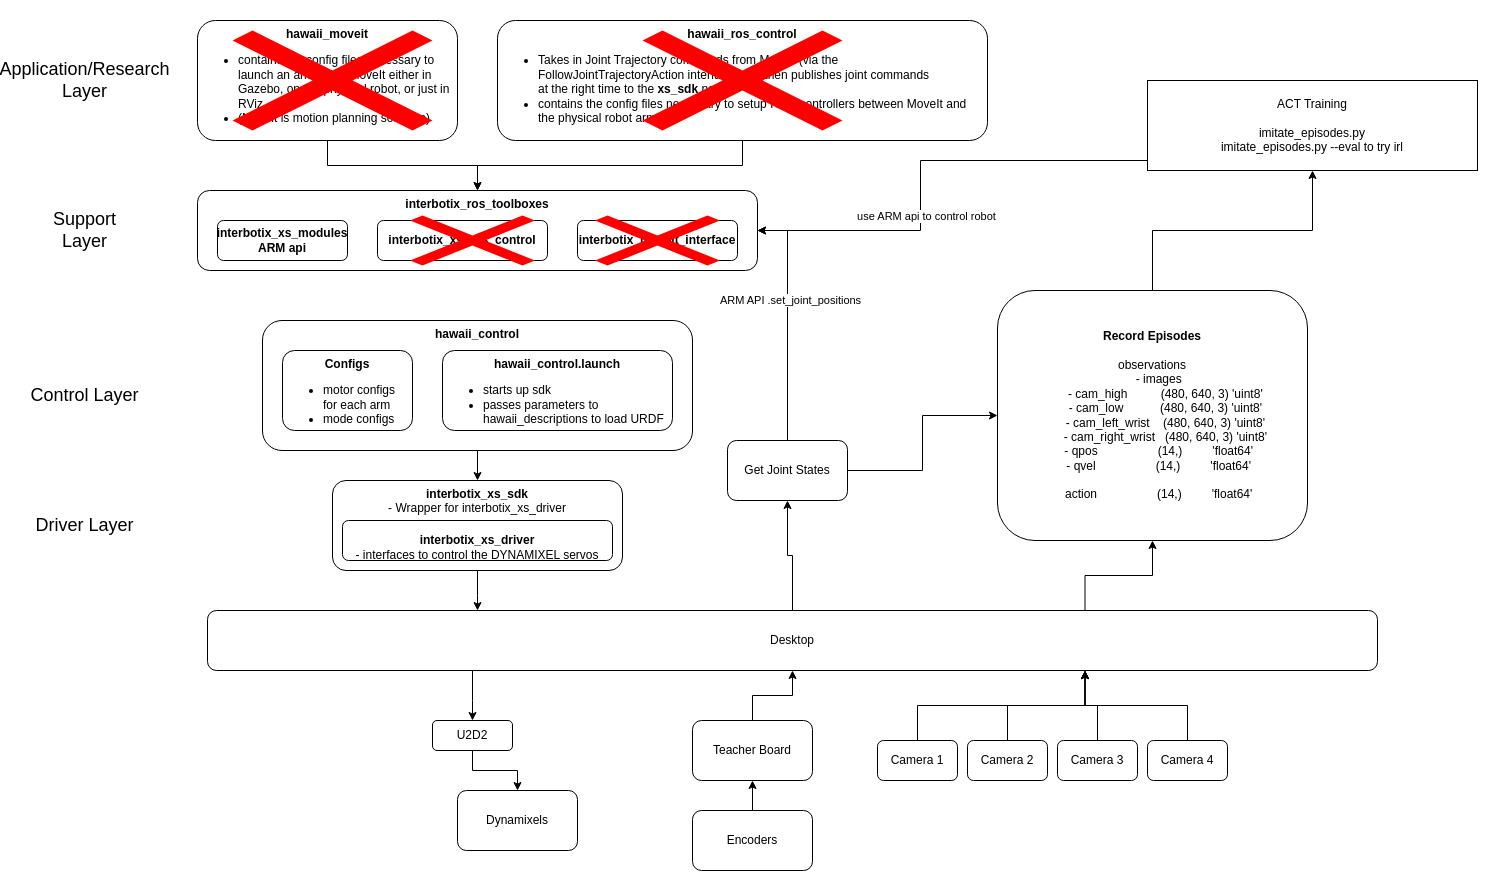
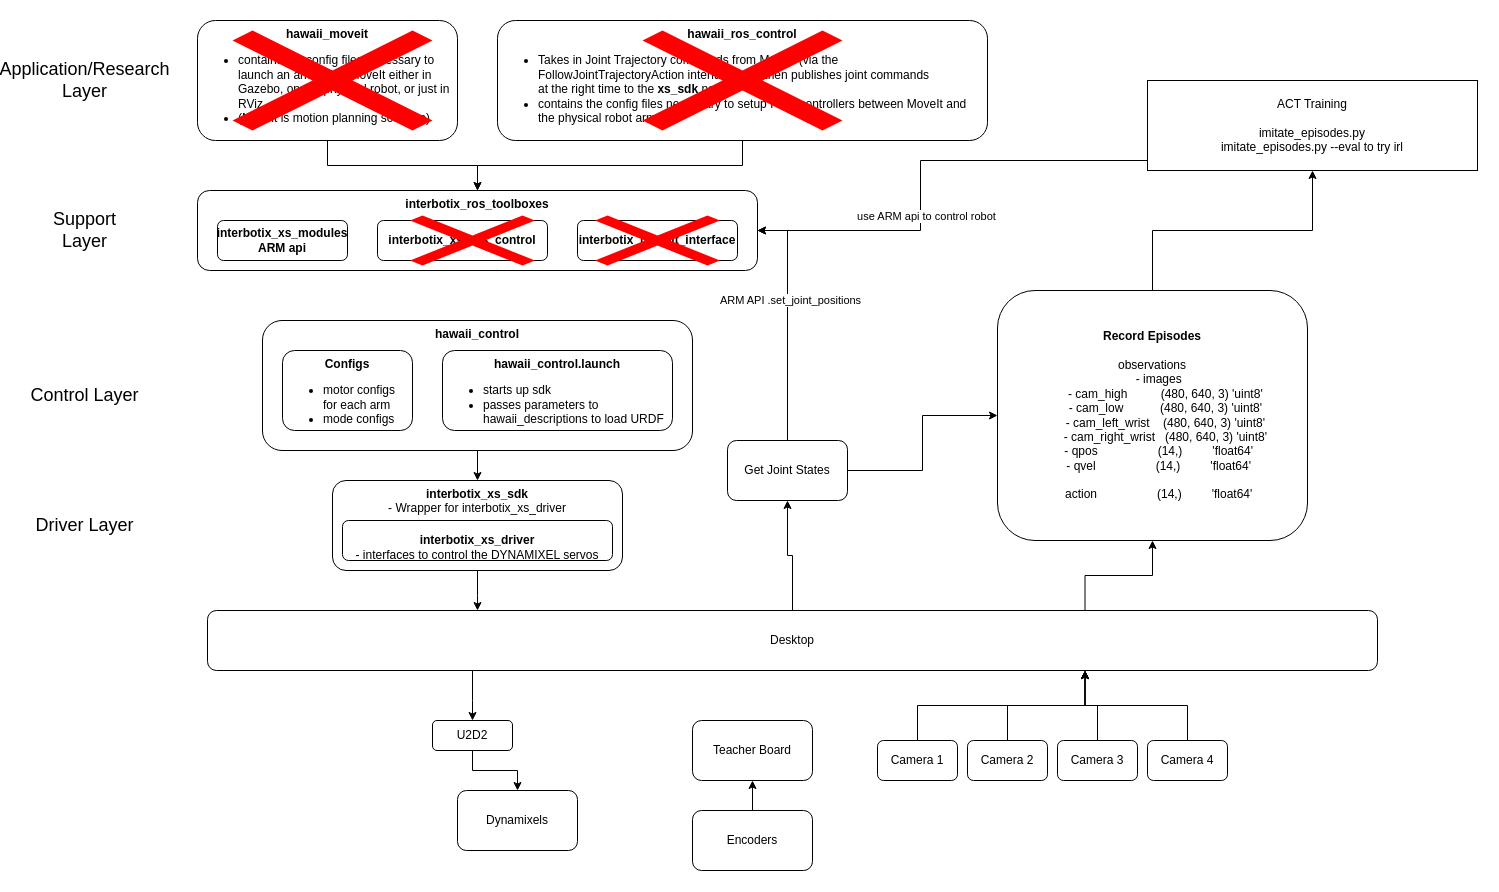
edge "Teacher Board" -> "Desktop": removed
